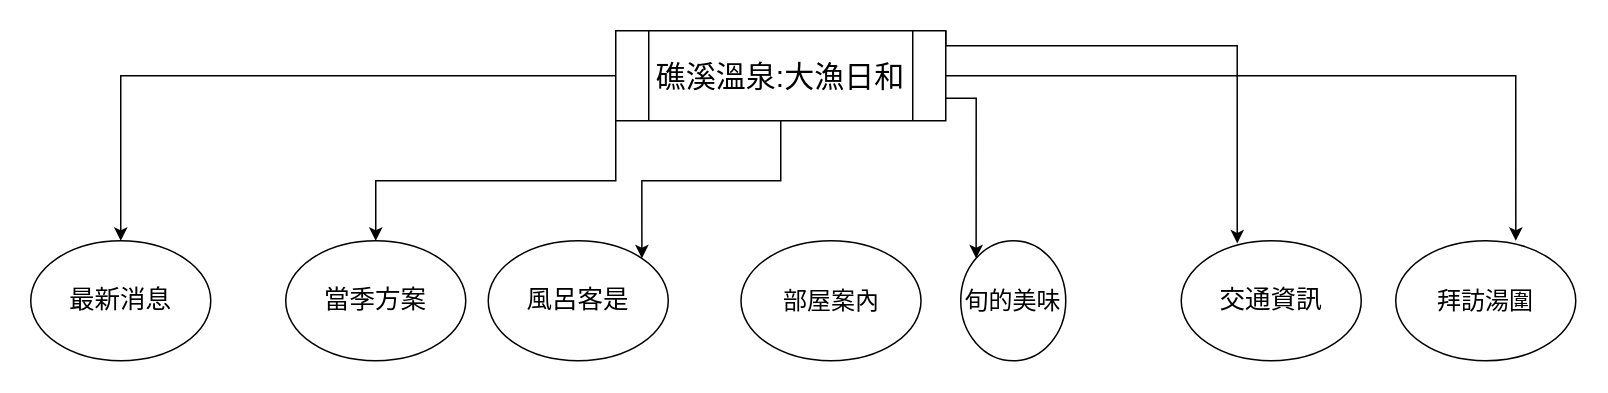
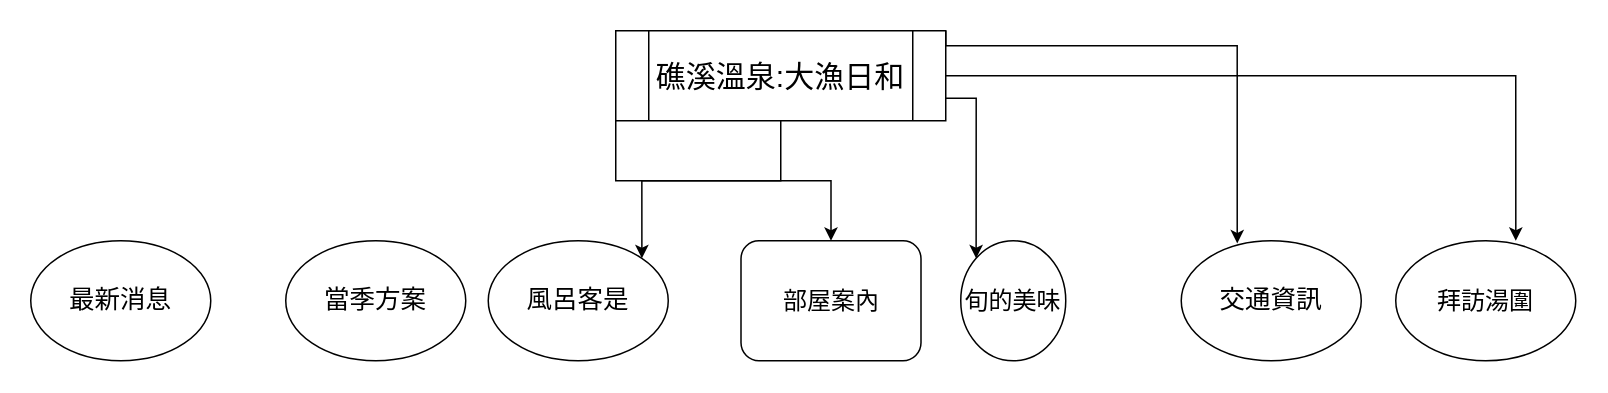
edge "礁溪溫泉:大漁日和" -> "最新消息": removed
edge "礁溪溫泉:大漁日和" -> "當季方案": now "礁溪溫泉:大漁日和" -> "部屋案內"
node "部屋案內": shape ellipse -> rounded rectangle
